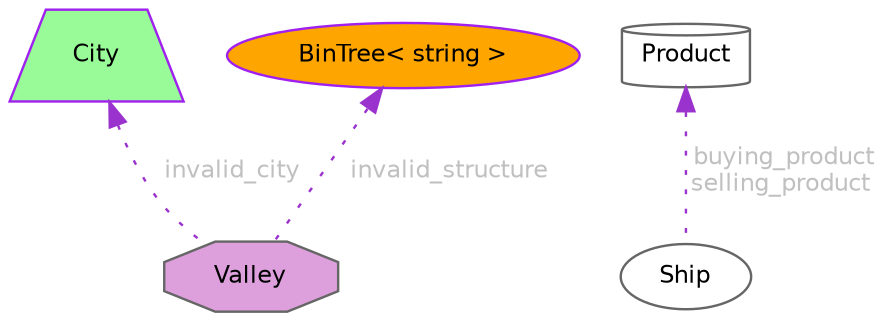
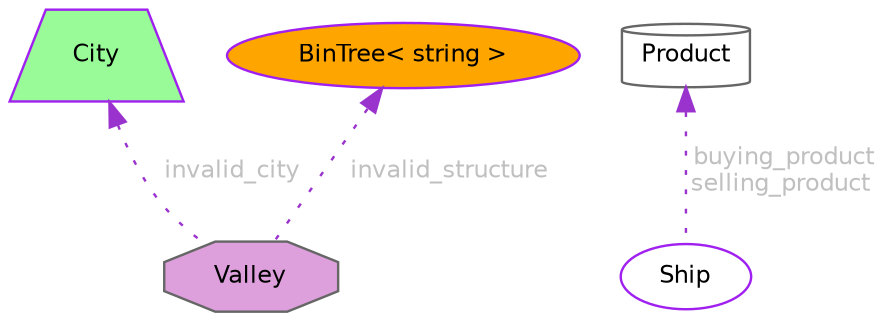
node "Ship": color gray40 -> purple
